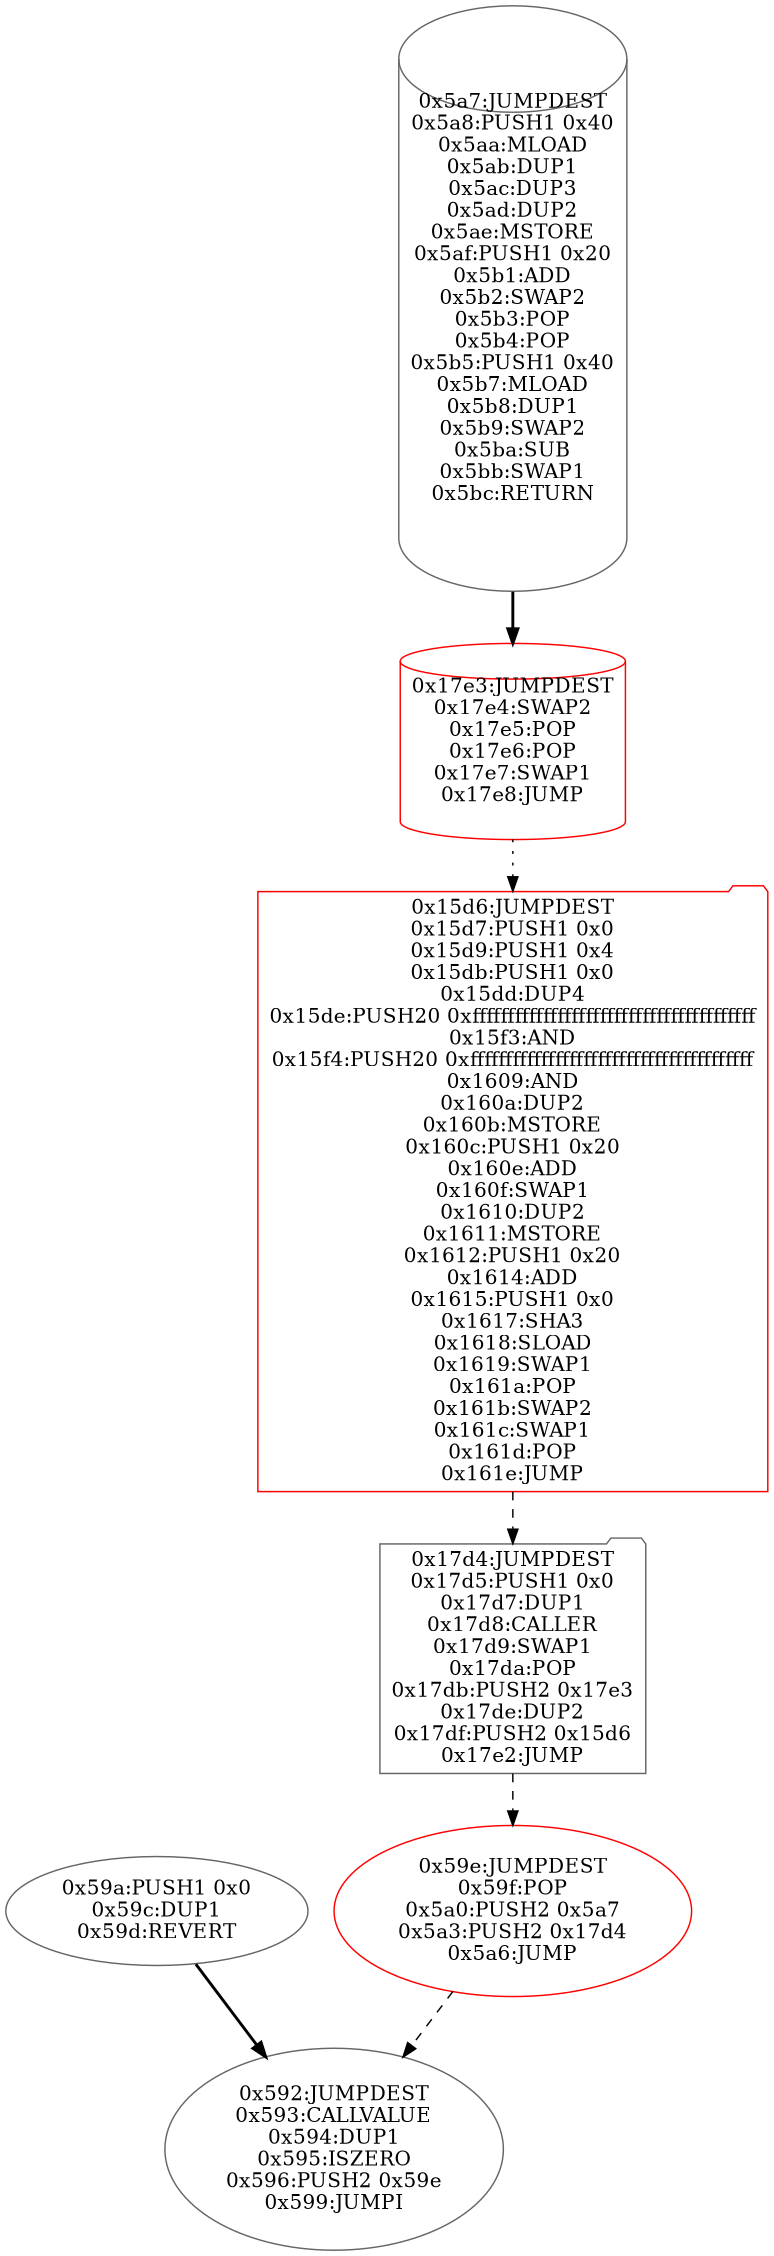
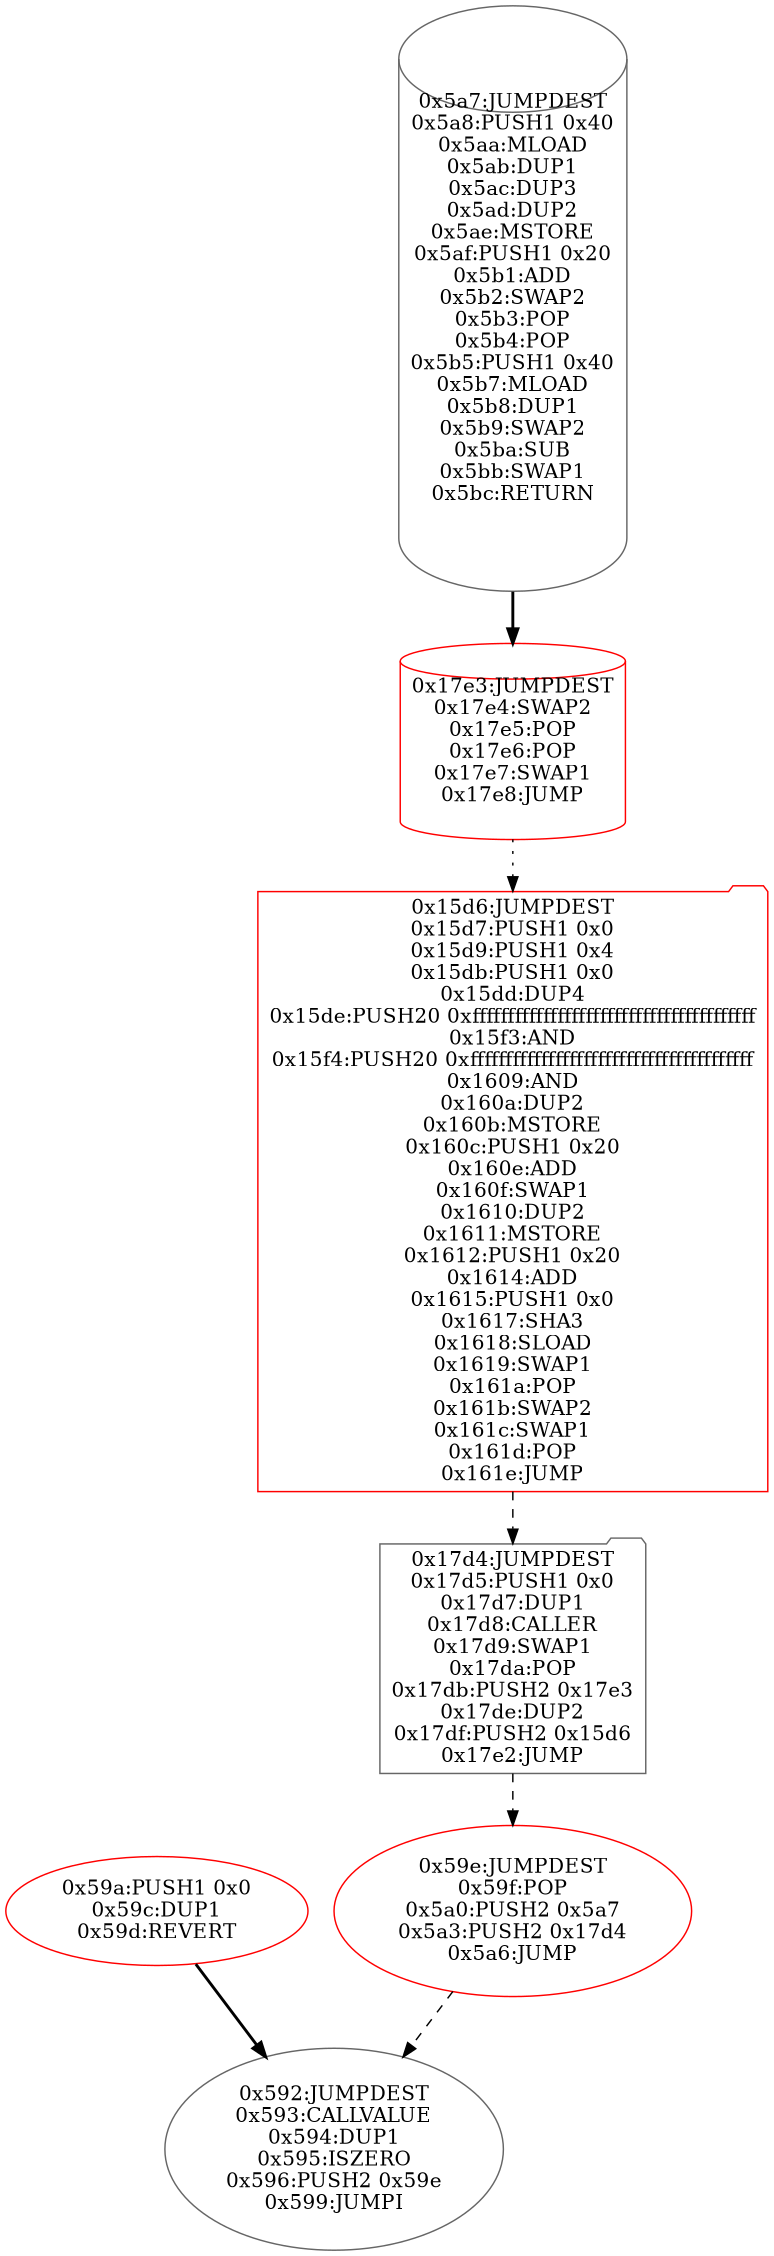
node "0x59a:PUSH1 0x0 0x59c:DUP1 0x59d:REVERT": color gray40 -> red
